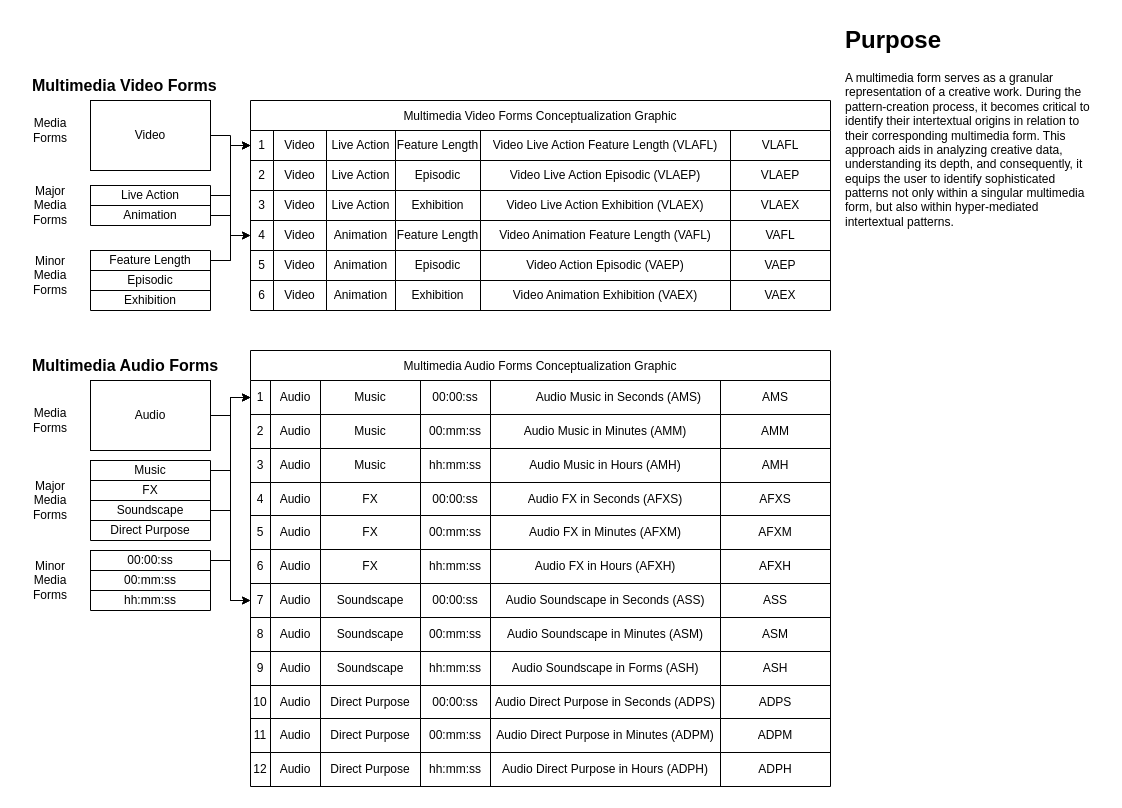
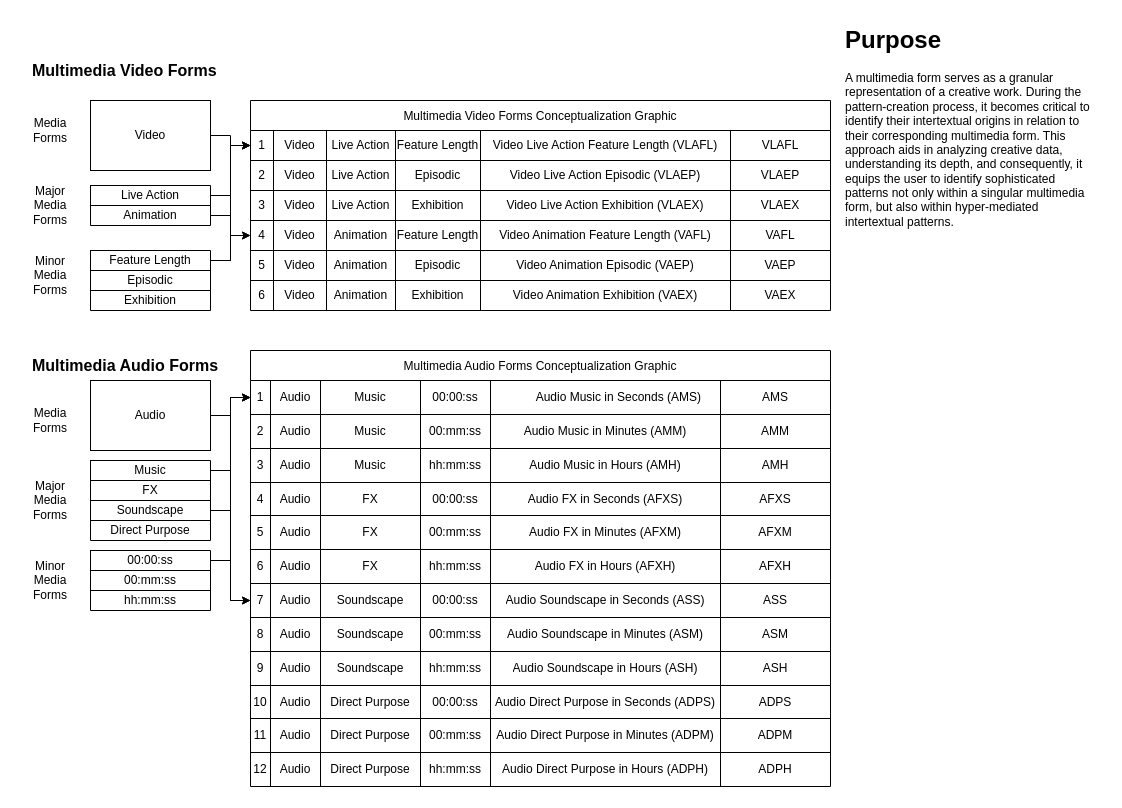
node "Multimedia Video Forms": moved (161, 86) -> (161, 71)
node "Video Action Episodic (VAEP)": label "Video Action Episodic (VAEP)" -> "Video Animation Episodic (VAEP)"
node "Audio Soundscape in Forms (ASH)": label "Audio Soundscape in Forms (ASH)" -> "Audio Soundscape in Hours (ASH)"
